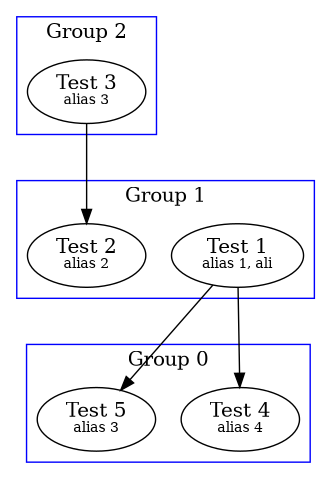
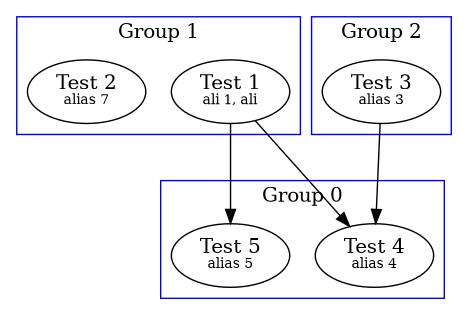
edge "Test 3" -> "Test 2": now "Test 3" -> "Test 4"
node "Test 2": text "alias 2" -> "alias 7"
node "Test 1": text "alias 1, ali" -> "ali 1, ali"
node "Test 5": text "alias 3" -> "alias 5"
